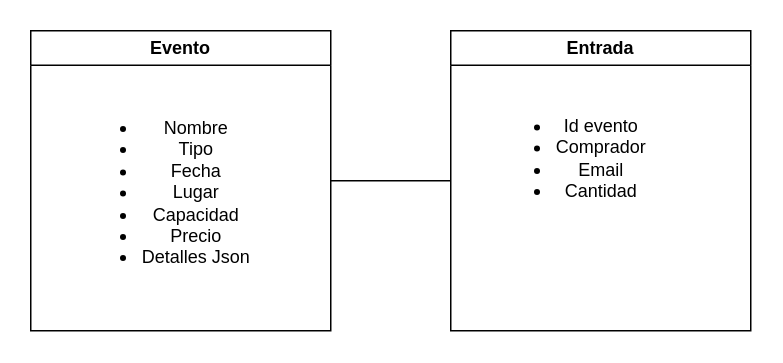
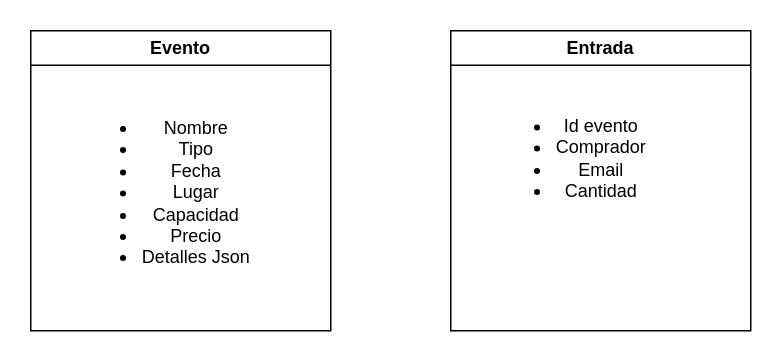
edge "Evento" -- "Entrada": removed
